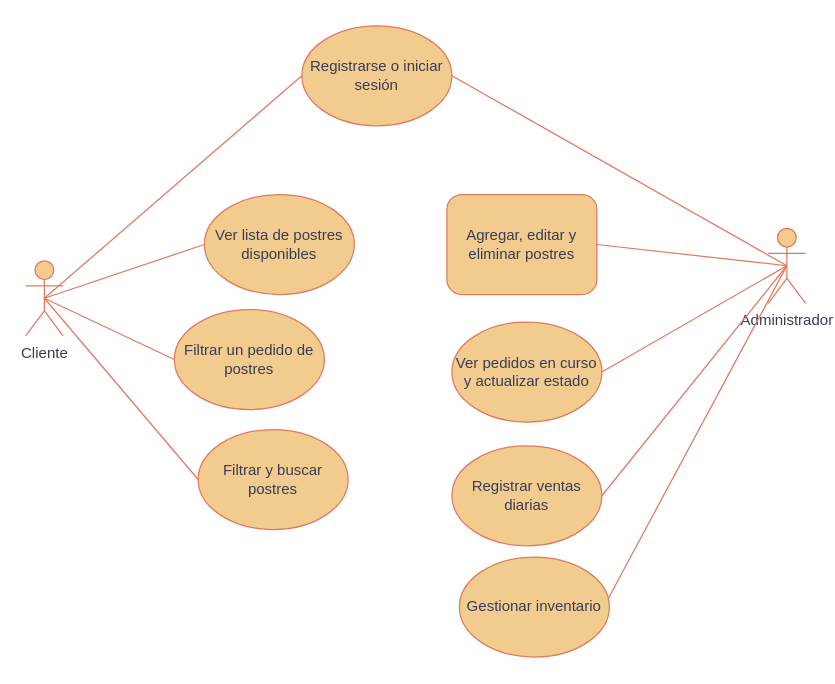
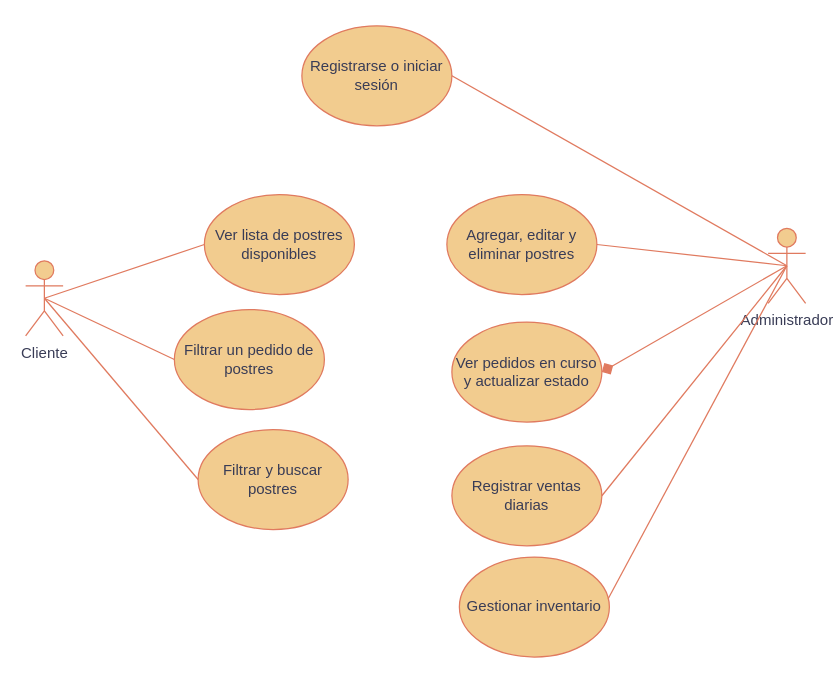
edge "Registrarse o iniciar sesión" -- "Cliente": removed
node "Agregar, editar y eliminar postres": shape rounded rectangle -> ellipse
edge "Administrador" -- "Ver pedidos en curso y actualizar estado": arrowhead none -> diamond
